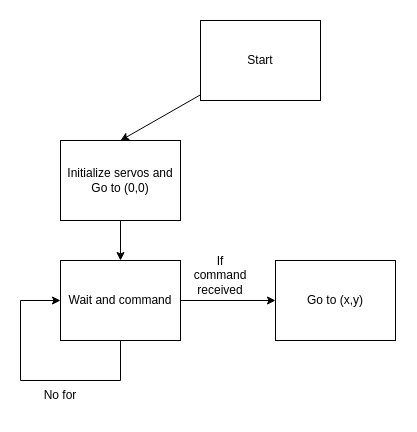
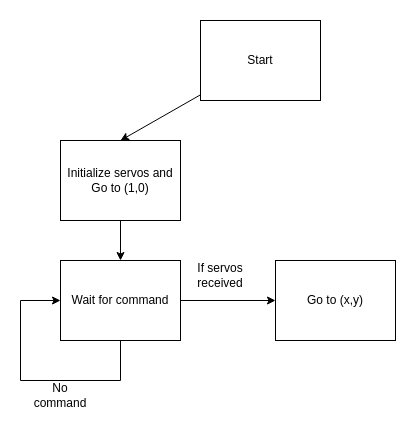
node "Initialize servos and Go to (0,0)": label "Initialize servos and Go to (0,0)" -> "Initialize servos and Go to (1,0)"
node "If command received": label "If command received" -> "If servos received"
node "Wait and command": label "Wait and command" -> "Wait for command"
node "No for": label "No for" -> "No command"
